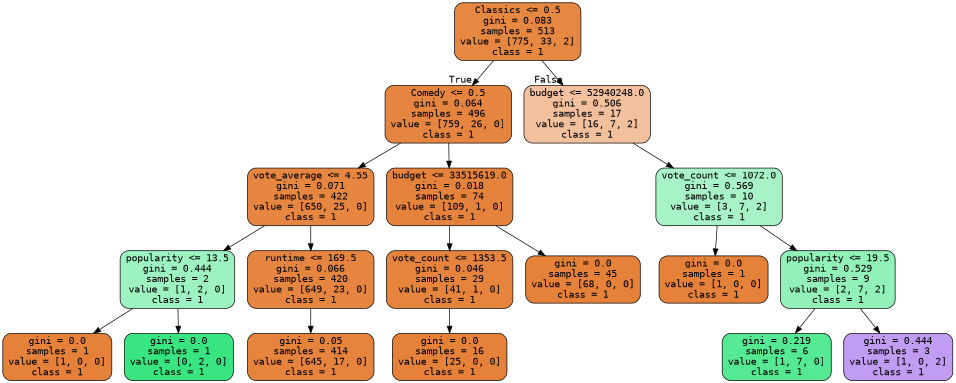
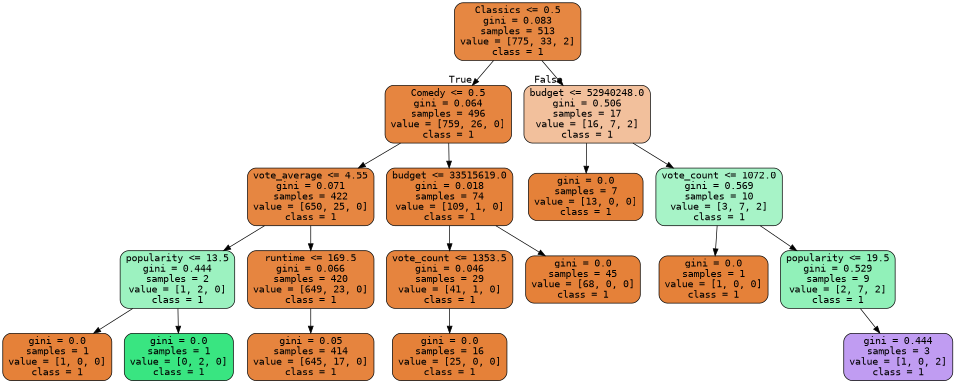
node "gini = 0.0 samples = 7 value = [13, 0, 0] class = 1": added
node "gini = 0.219 samples = 6 value = [1, 7, 0] class = 1": removed
